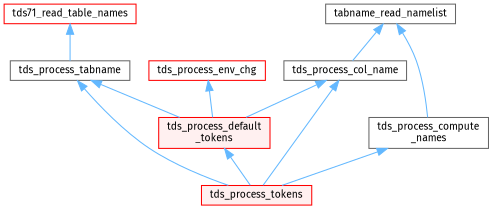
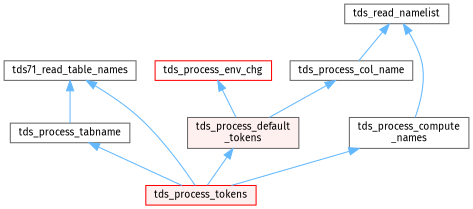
node "tds71_read_table_names": color red -> grey40
node "tabname_read_namelist": label "tabname_read_namelist" -> "tds_read_namelist"
edge "tds_process_default _tokens" -> "tds_process_tabname": removed
node "tds_process_default _tokens": color red -> grey40
edge "tds_process_tokens" -> "tds_process_col_name": now "tds_process_tokens" -> "tds71_read_table_names"
